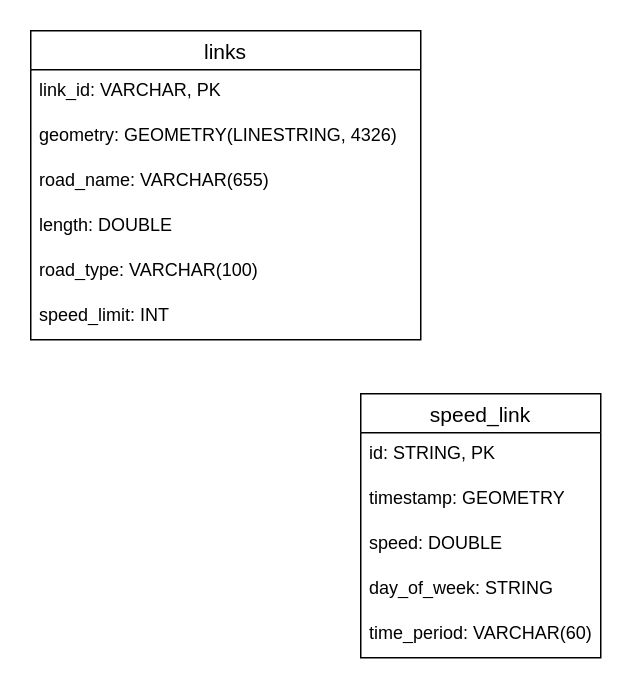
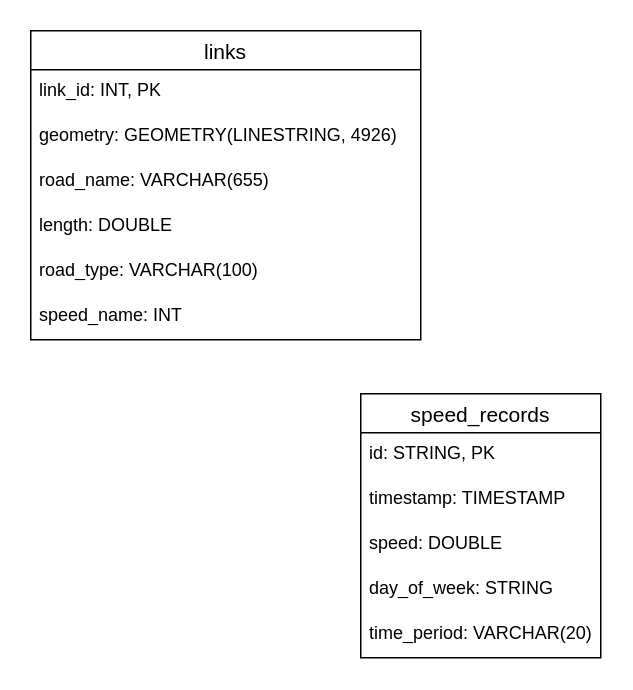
node "link_id: VARCHAR, PK": label "link_id: VARCHAR, PK" -> "link_id: INT, PK"
node "geometry: GEOMETRY(LINESTRING, 4326)": label "geometry: GEOMETRY(LINESTRING, 4326)" -> "geometry: GEOMETRY(LINESTRING, 4926)"
node "speed_limit: INT": label "speed_limit: INT" -> "speed_name: INT"
node "speed_link": label "speed_link" -> "speed_records"
node "timestamp: GEOMETRY": label "timestamp: GEOMETRY" -> "timestamp: TIMESTAMP"
node "time_period: VARCHAR(60)": label "time_period: VARCHAR(60)" -> "time_period: VARCHAR(20)"
